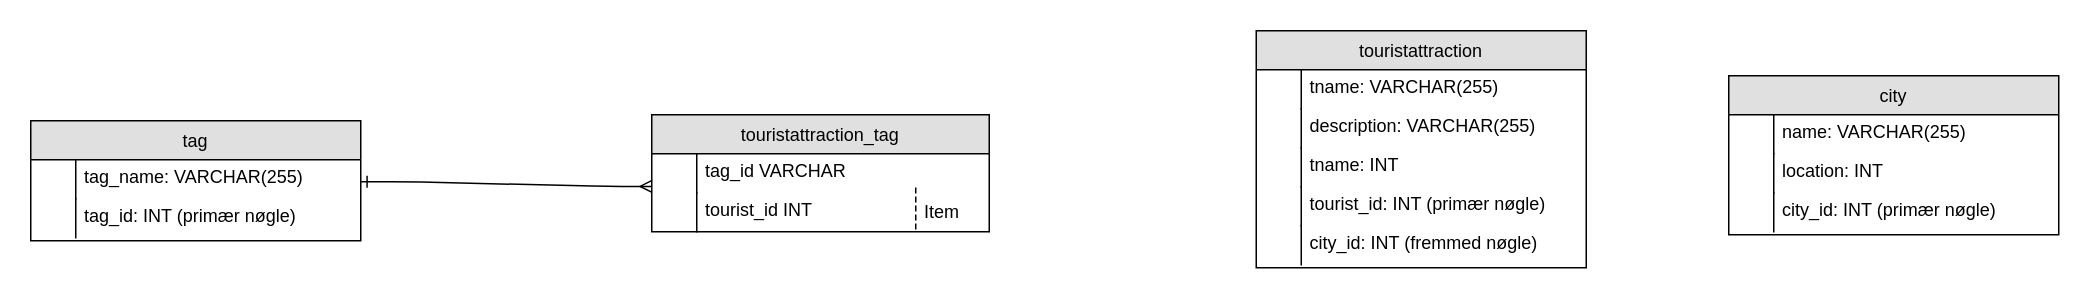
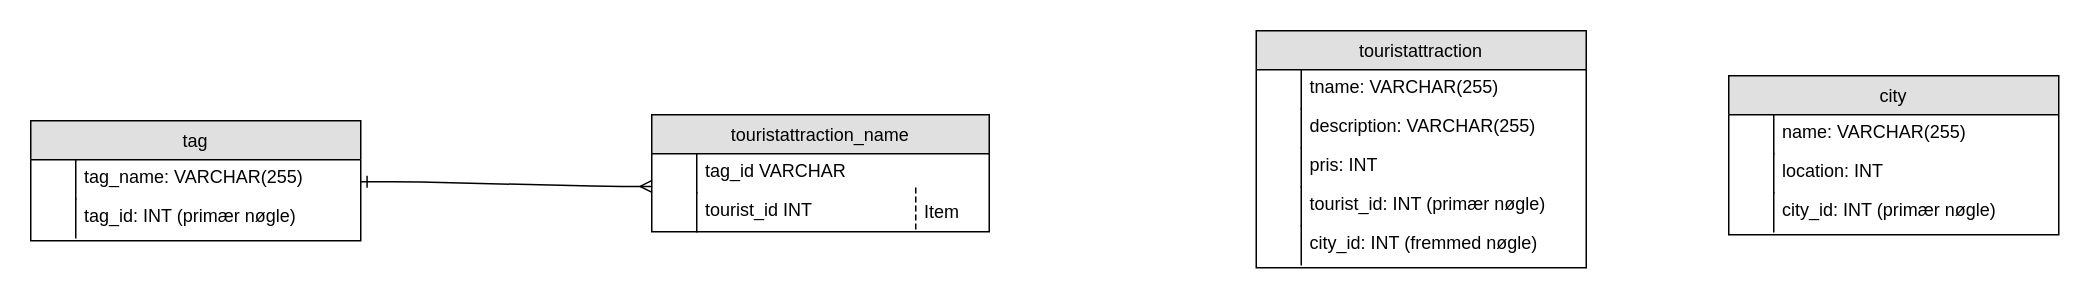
node "touristattraction_tag": label "touristattraction_tag" -> "touristattraction_name"
node "tname: INT": label "tname: INT" -> "pris: INT"
